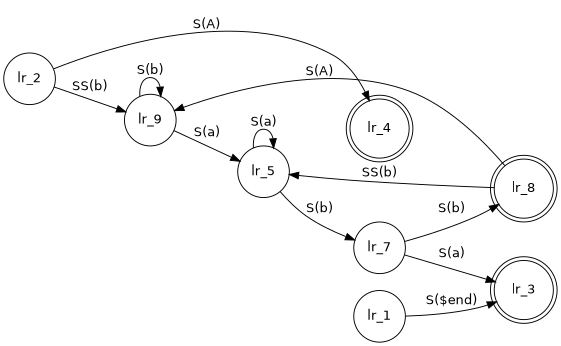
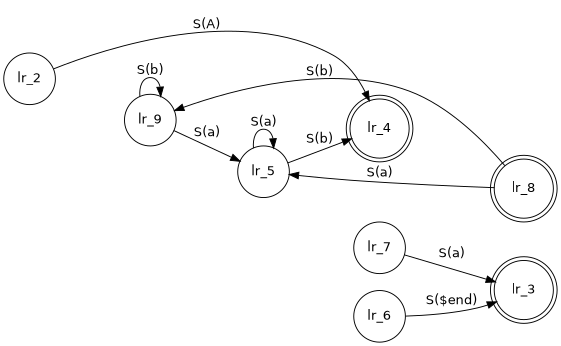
edge "lr_8" -> "lr_9": label "S(A)" -> "S(b)"
edge "lr_2" -> "lr_9": removed, label "SS(b)"
edge "lr_8" -> "lr_5": label "SS(b)" -> "S(a)"
edge "lr_5" -> "lr_7": now "lr_5" -> "lr_4"
edge "lr_7" -> "lr_8": removed, label "S(b)"
node "lr_1": label "lr_1" -> "lr_6"
